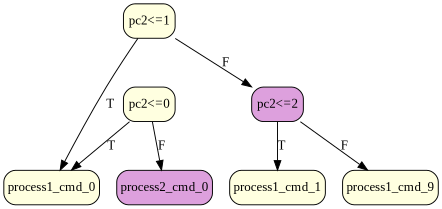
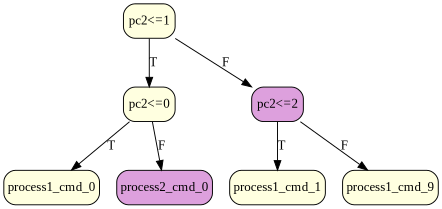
edge "pc2<=1" -> "process1_cmd_0": now "pc2<=1" -> "pc2<=0"
